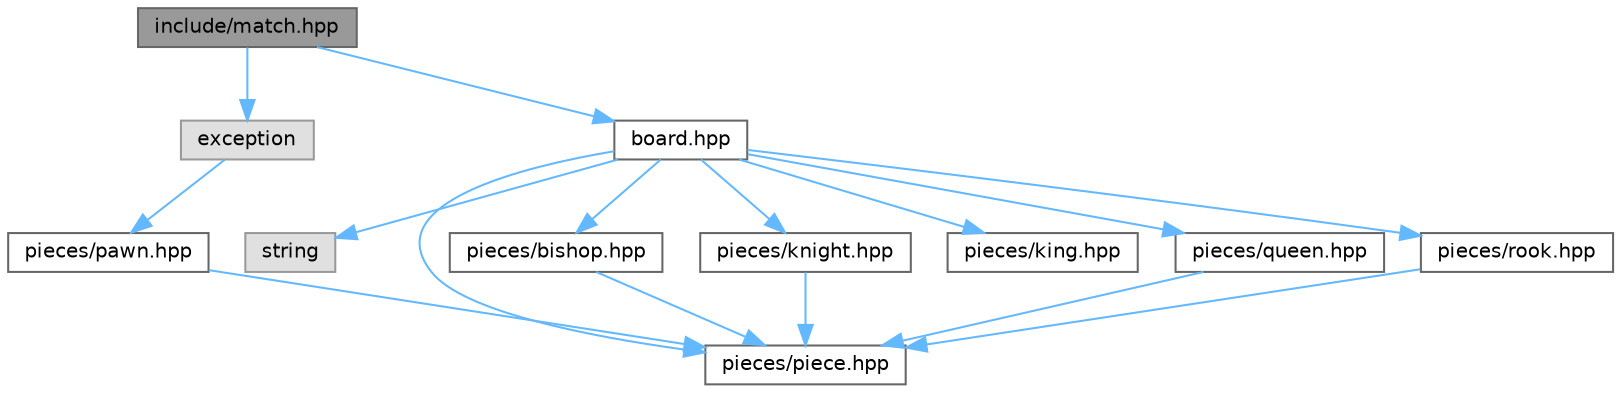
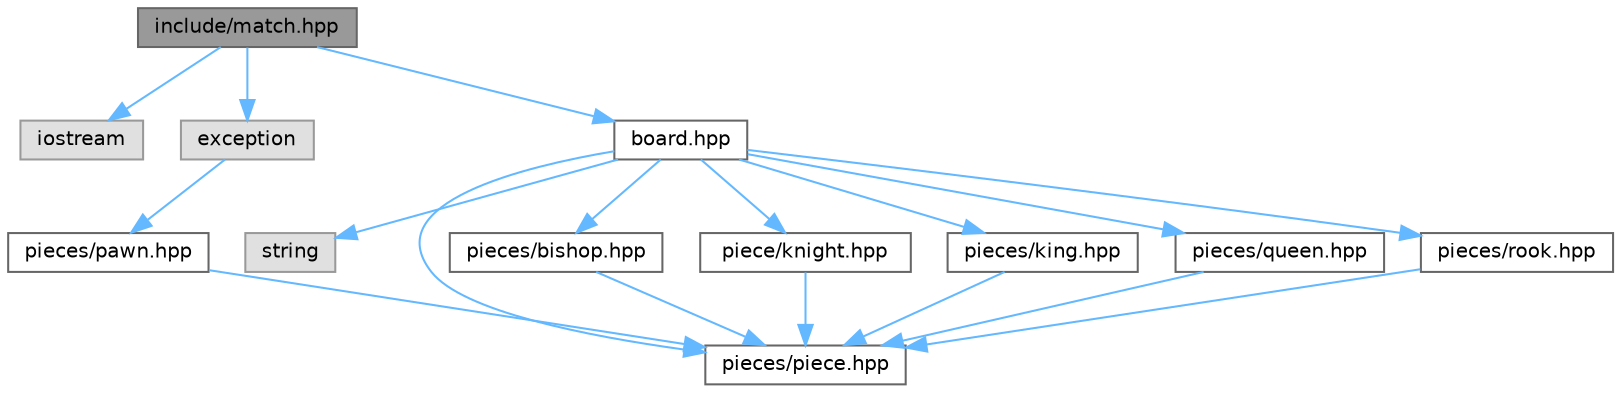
node "iostream": added
node "pieces/knight.hpp": label "pieces/knight.hpp" -> "piece/knight.hpp"
edge "pieces/king.hpp" -> "pieces/piece.hpp": added
